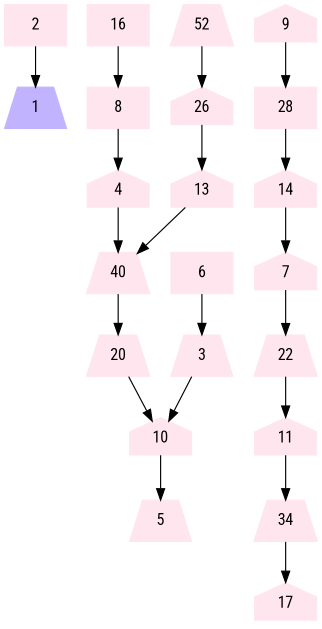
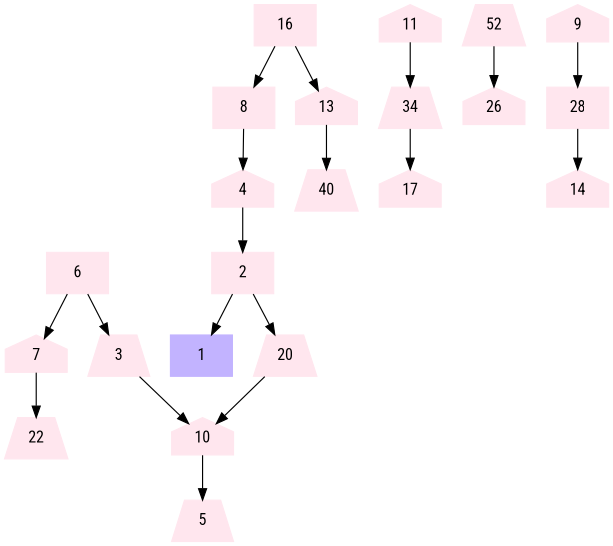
node "1": shape trapezium -> box
edge "26" -> "13": now "16" -> "13"
edge "4" -> "40": now "4" -> "2"
edge "14" -> "7": now "6" -> "7"
edge "40" -> "20": now "2" -> "20"
edge "22" -> "11": removed
